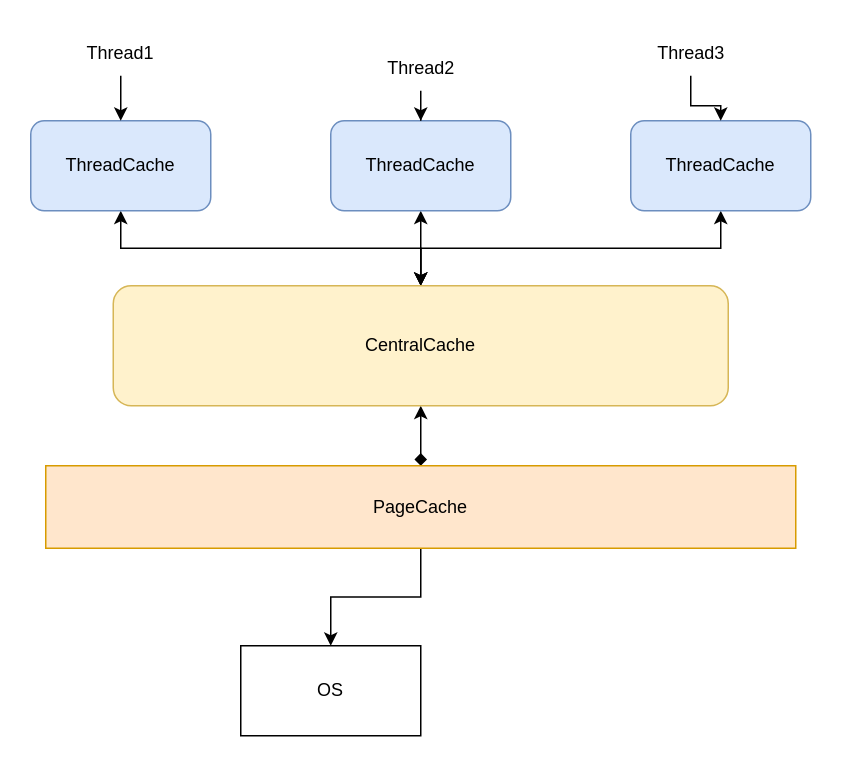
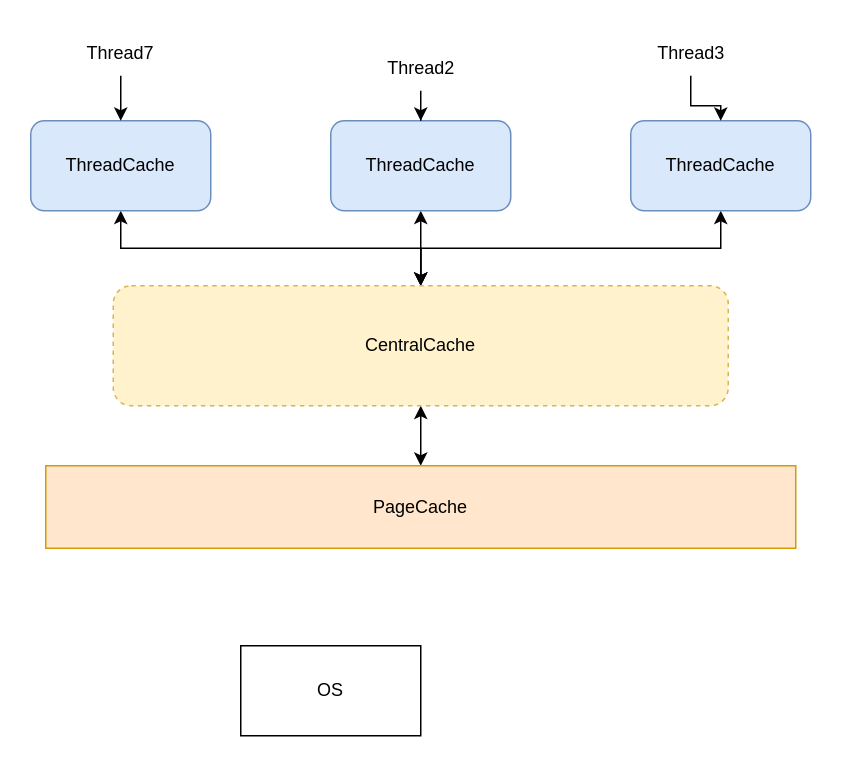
node "Thread1": label "Thread1" -> "Thread7"
node "CentralCache": style solid -> dashed
edge "CentralCache" -- "PageCache": arrowhead diamond -> classic
edge "PageCache" -> "OS": removed
